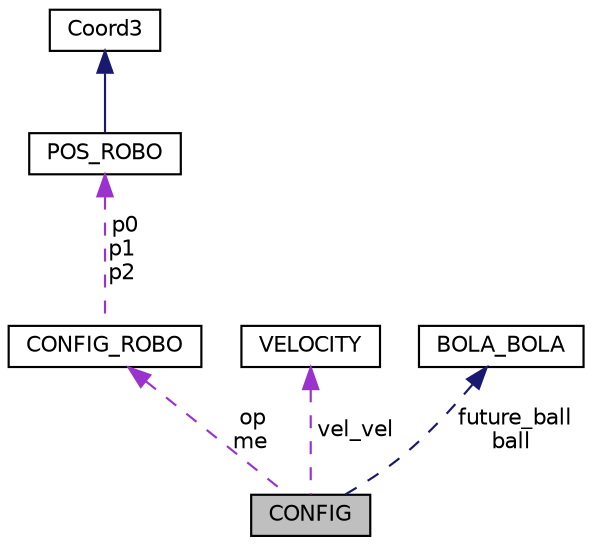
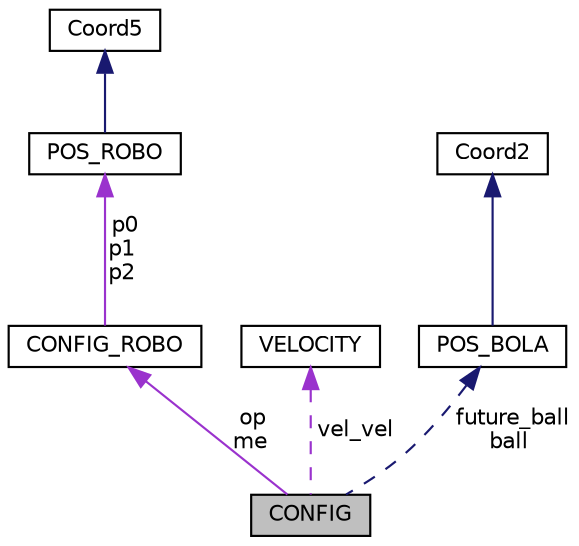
node "Coord3": label "Coord3" -> "Coord5"
node "Coord2": added
edge "CONFIG_ROBO" -> "POS_ROBO": style dashed -> solid
node "BOLA_BOLA": label "BOLA_BOLA" -> "POS_BOLA"
edge "CONFIG" -> "CONFIG_ROBO": style dashed -> solid
